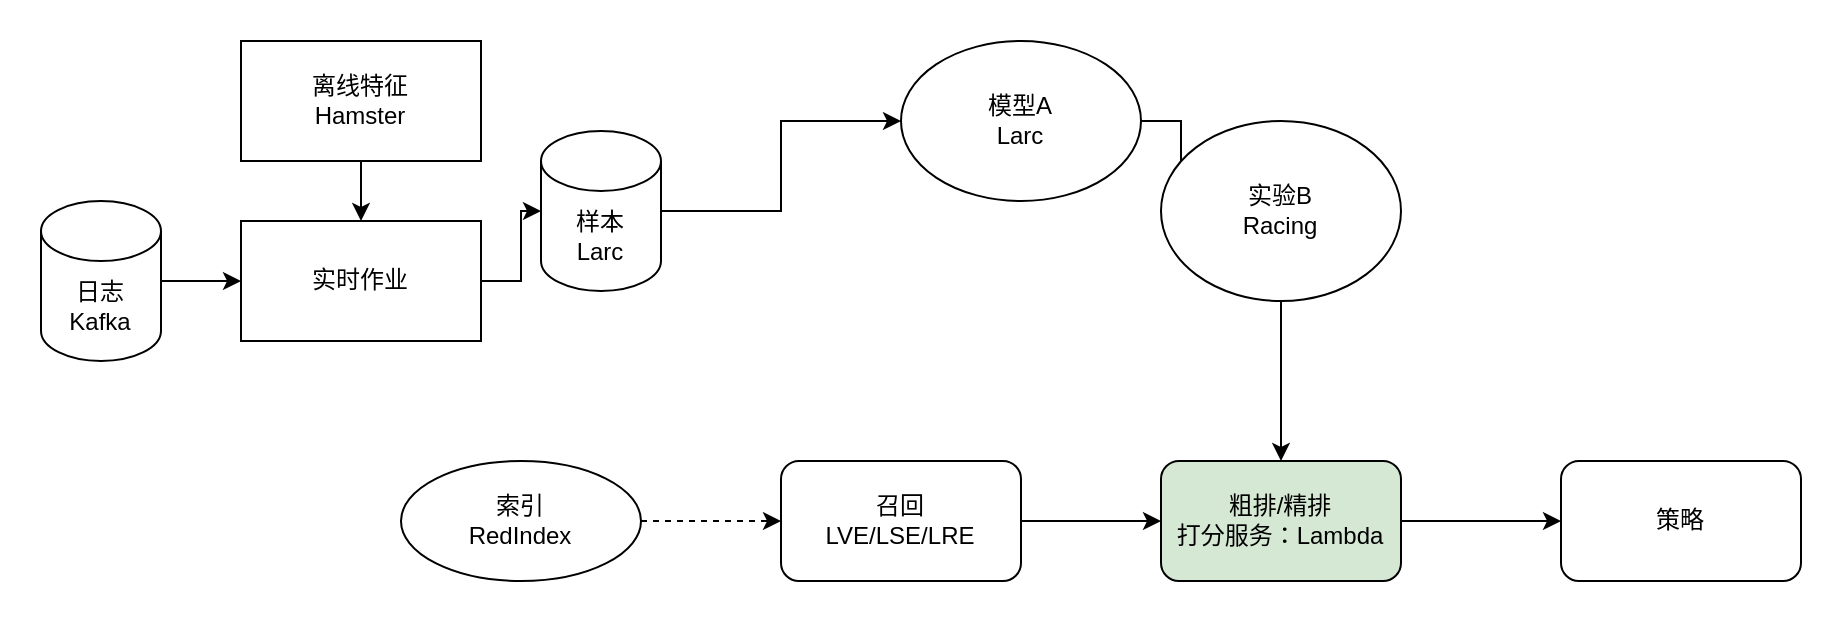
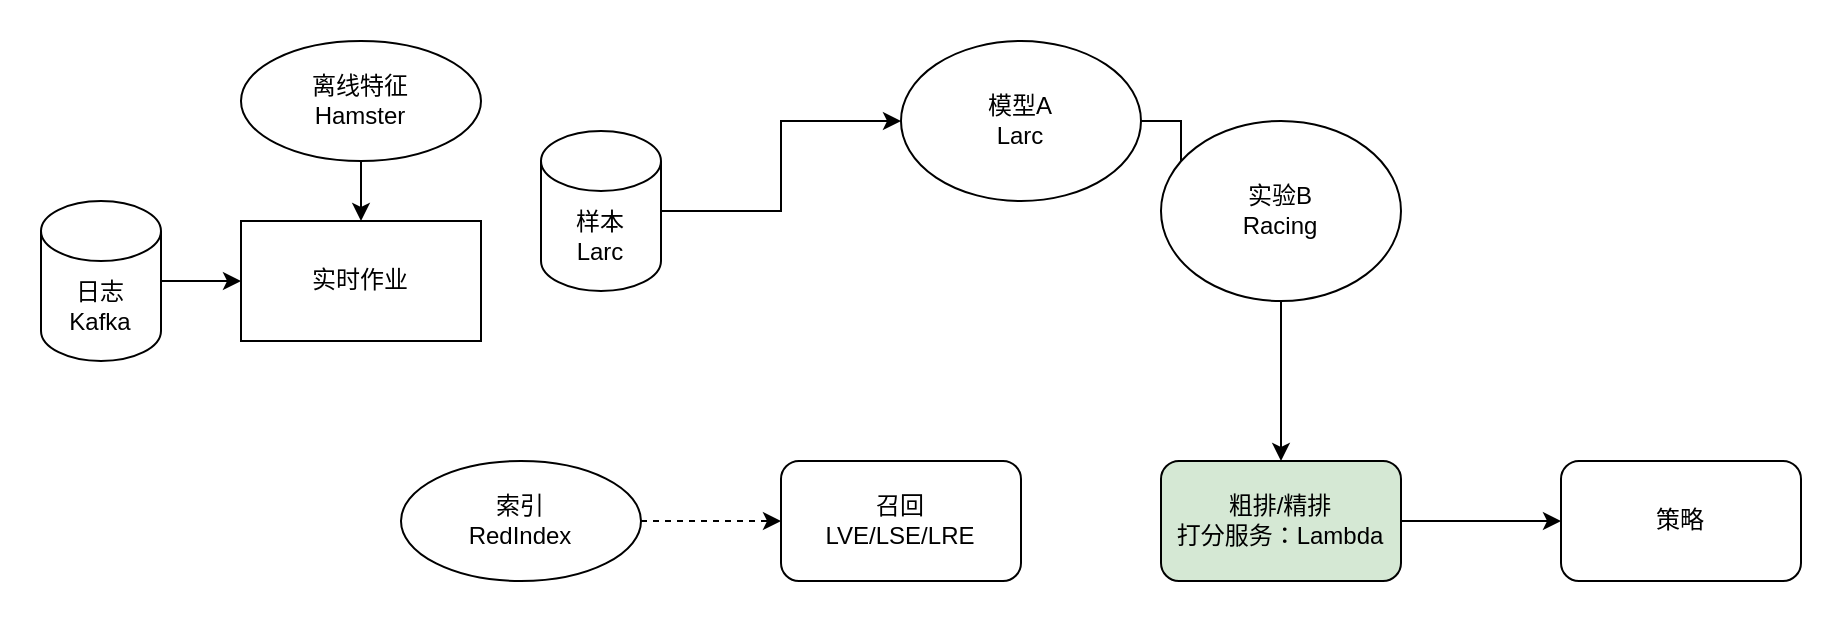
node "离线特征 Hamster": shape rectangle -> ellipse
edge "实时作业" -> "样本 Larc": removed
edge "召回 LVE/LSE/LRE" -> "粗排/精排 打分服务：Lambda": removed
